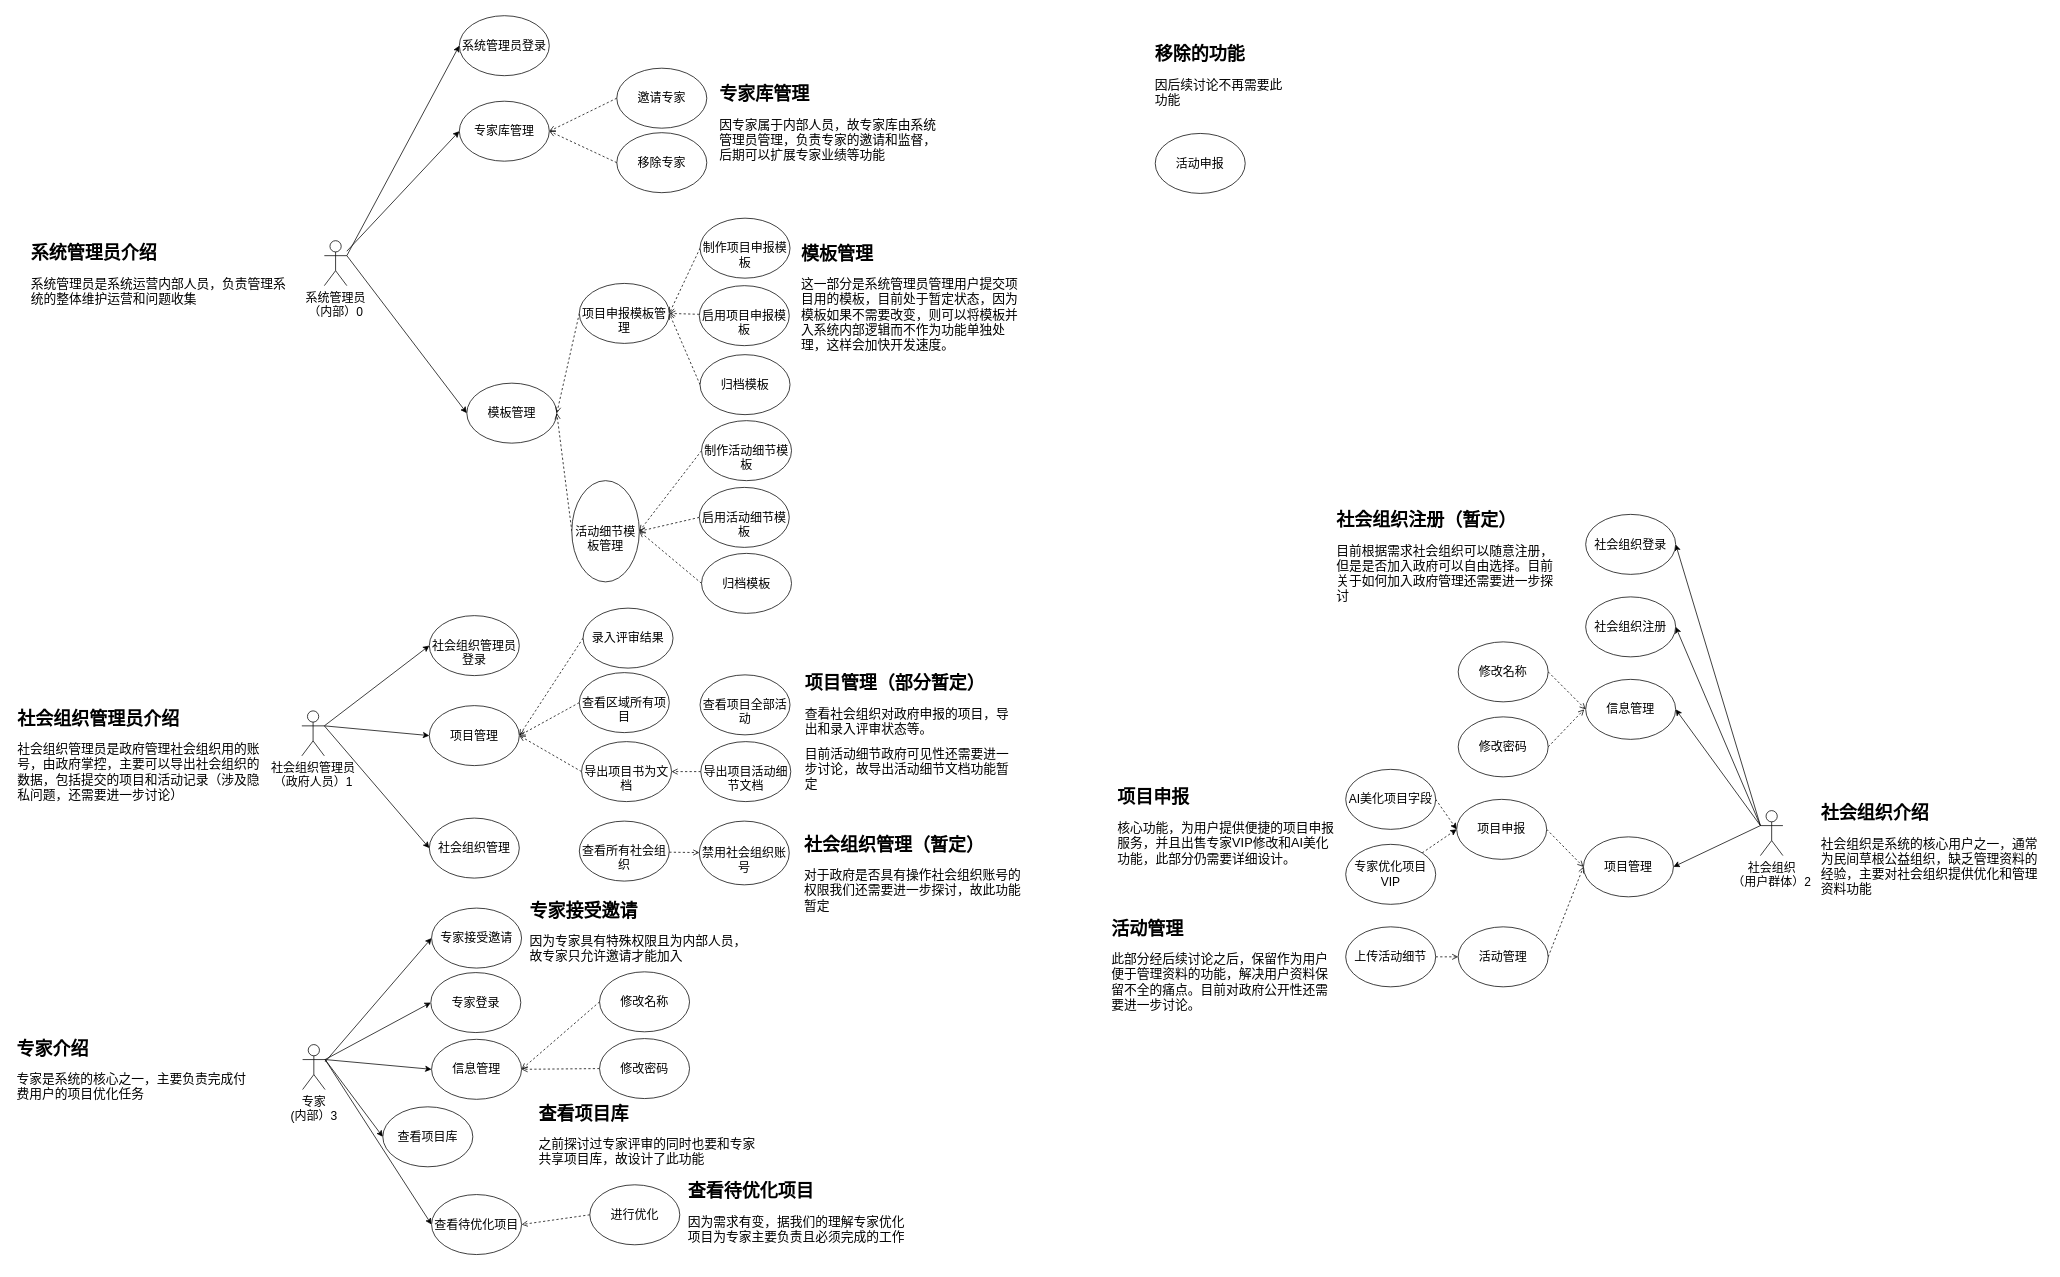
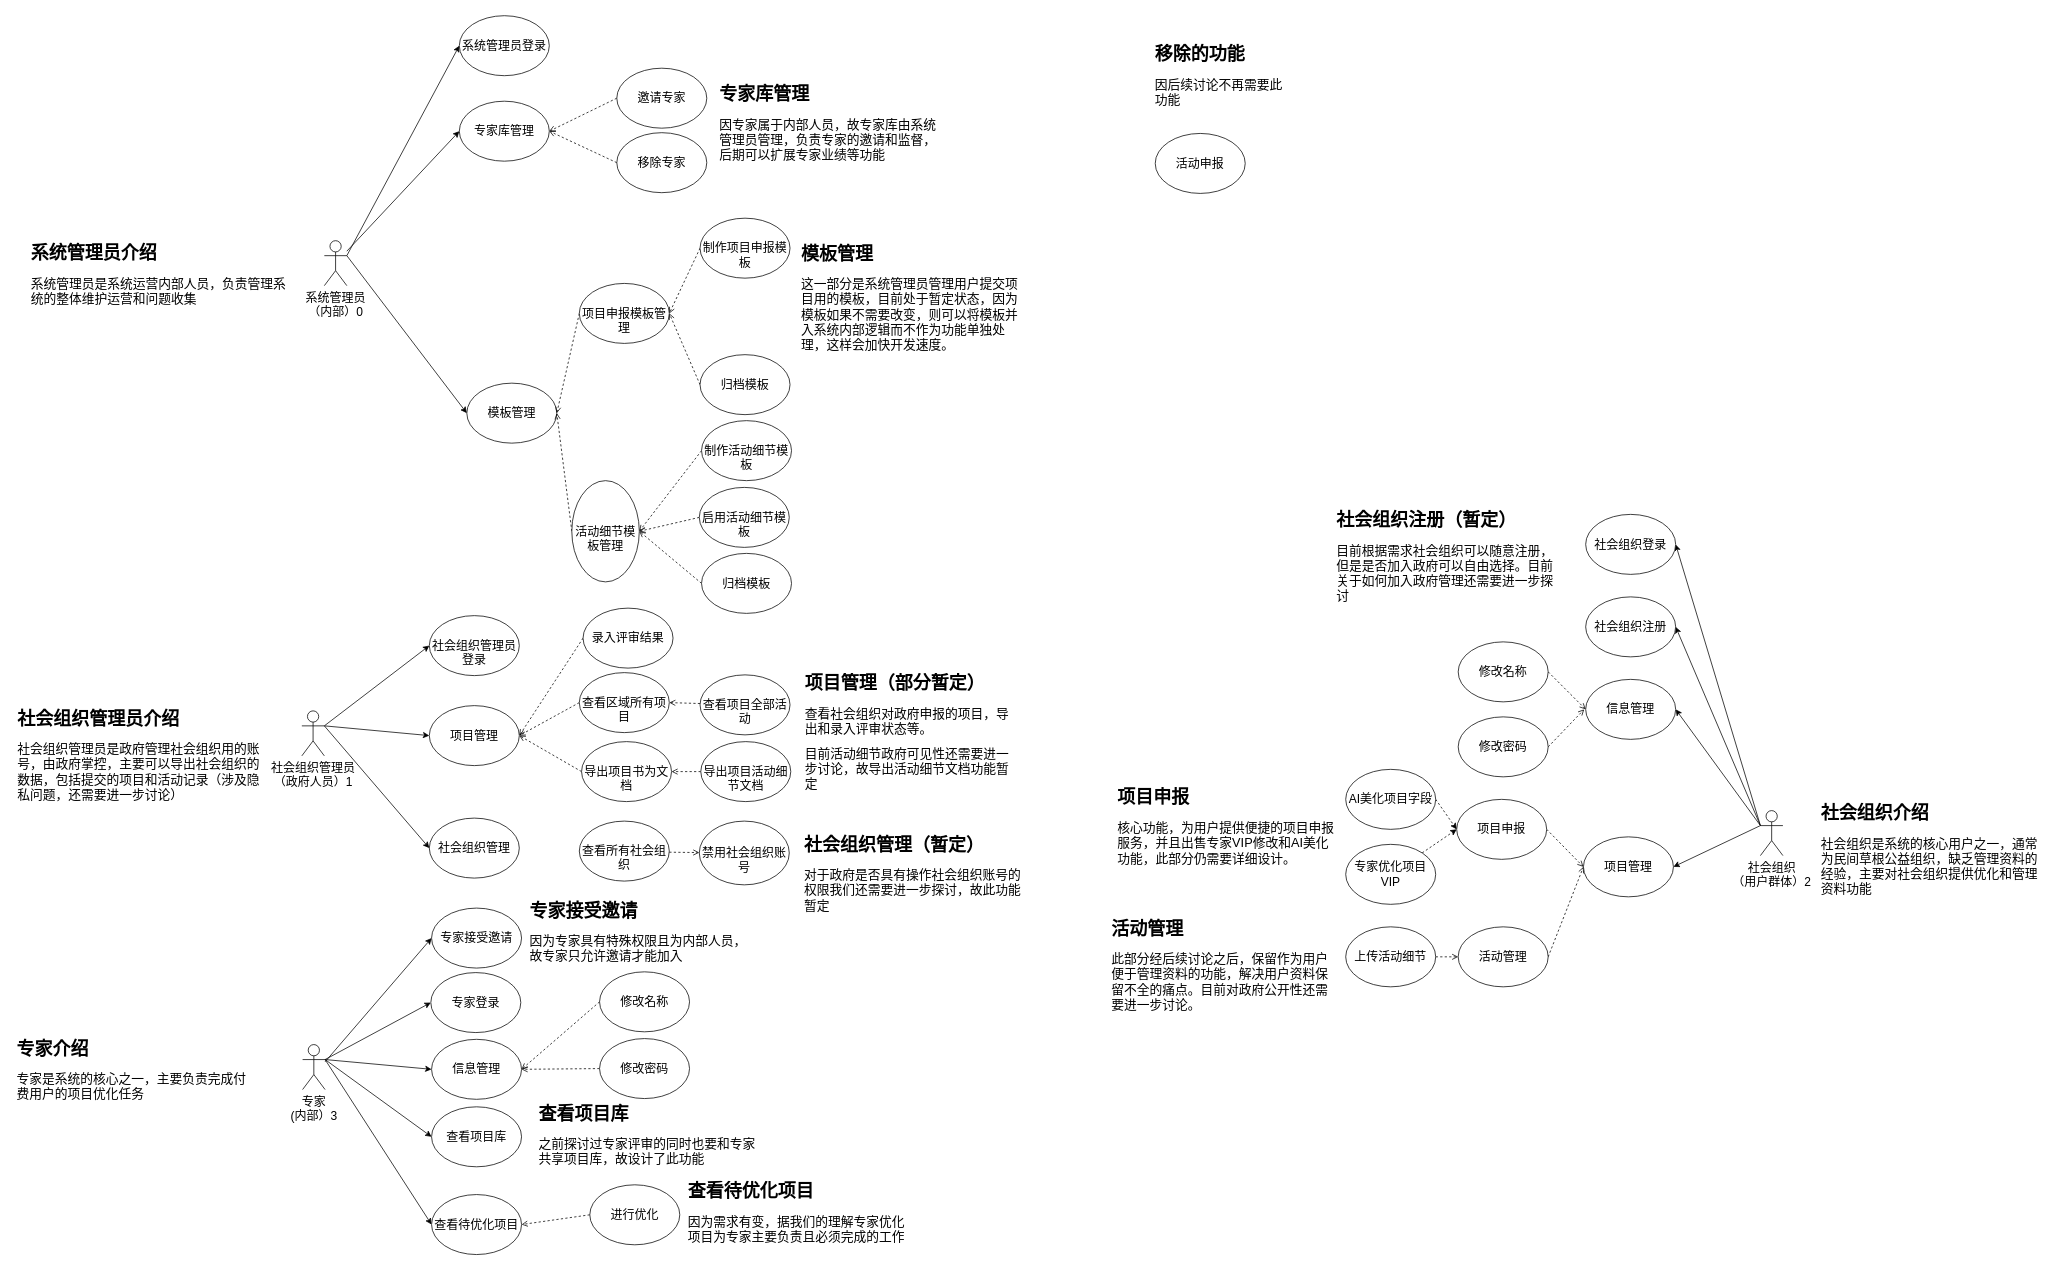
edge "启用项目申报模板" -> "项目申报模板管理": removed
node "启用项目申报模板": removed
edge "查看项目全部活动" -> "查看区域所有项目": added
node "查看项目库": moved (428, 1137) -> (477, 1137)
